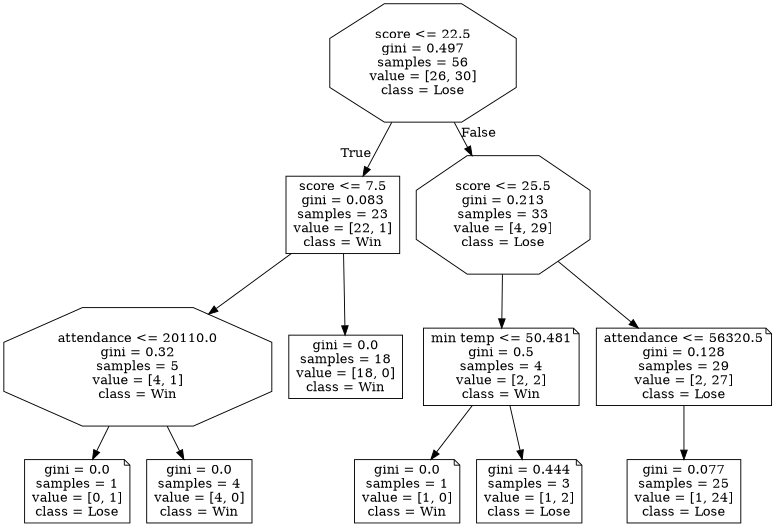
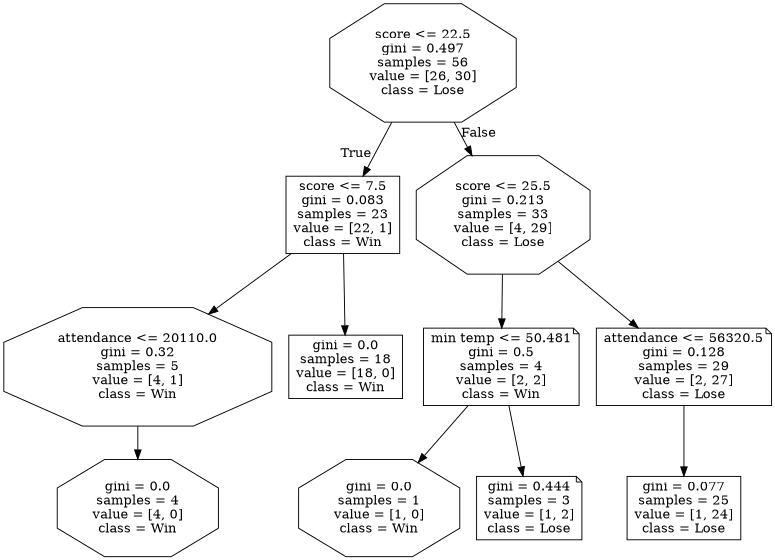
node "gini = 0.0 samples = 1 value = [0, 1] class = Lose": removed
node "gini = 0.0 samples = 4 value = [4, 0] class = Win": shape box -> octagon
node "gini = 0.0 samples = 1 value = [1, 0] class = Win": shape note -> octagon
